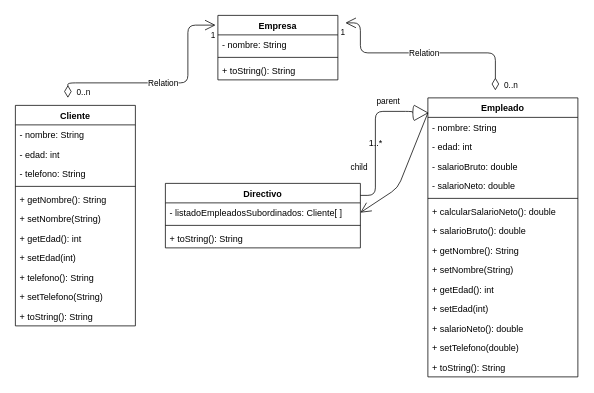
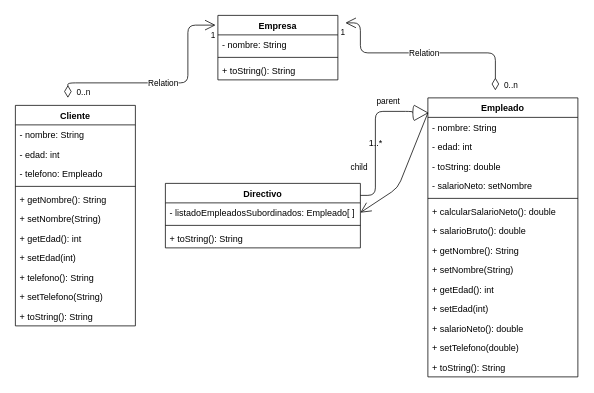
node "- salarioBruto: double": label "- salarioBruto: double" -> "- toString: double"
node "- telefono: String": label "- telefono: String" -> "- telefono: Empleado"
node "- salarioNeto: double": label "- salarioNeto: double" -> "- salarioNeto: setNombre"
node "- listadoEmpleadosSubordinados: Cliente[ ]": label "- listadoEmpleadosSubordinados: Cliente[ ]" -> "- listadoEmpleadosSubordinados: Empleado[ ]"
